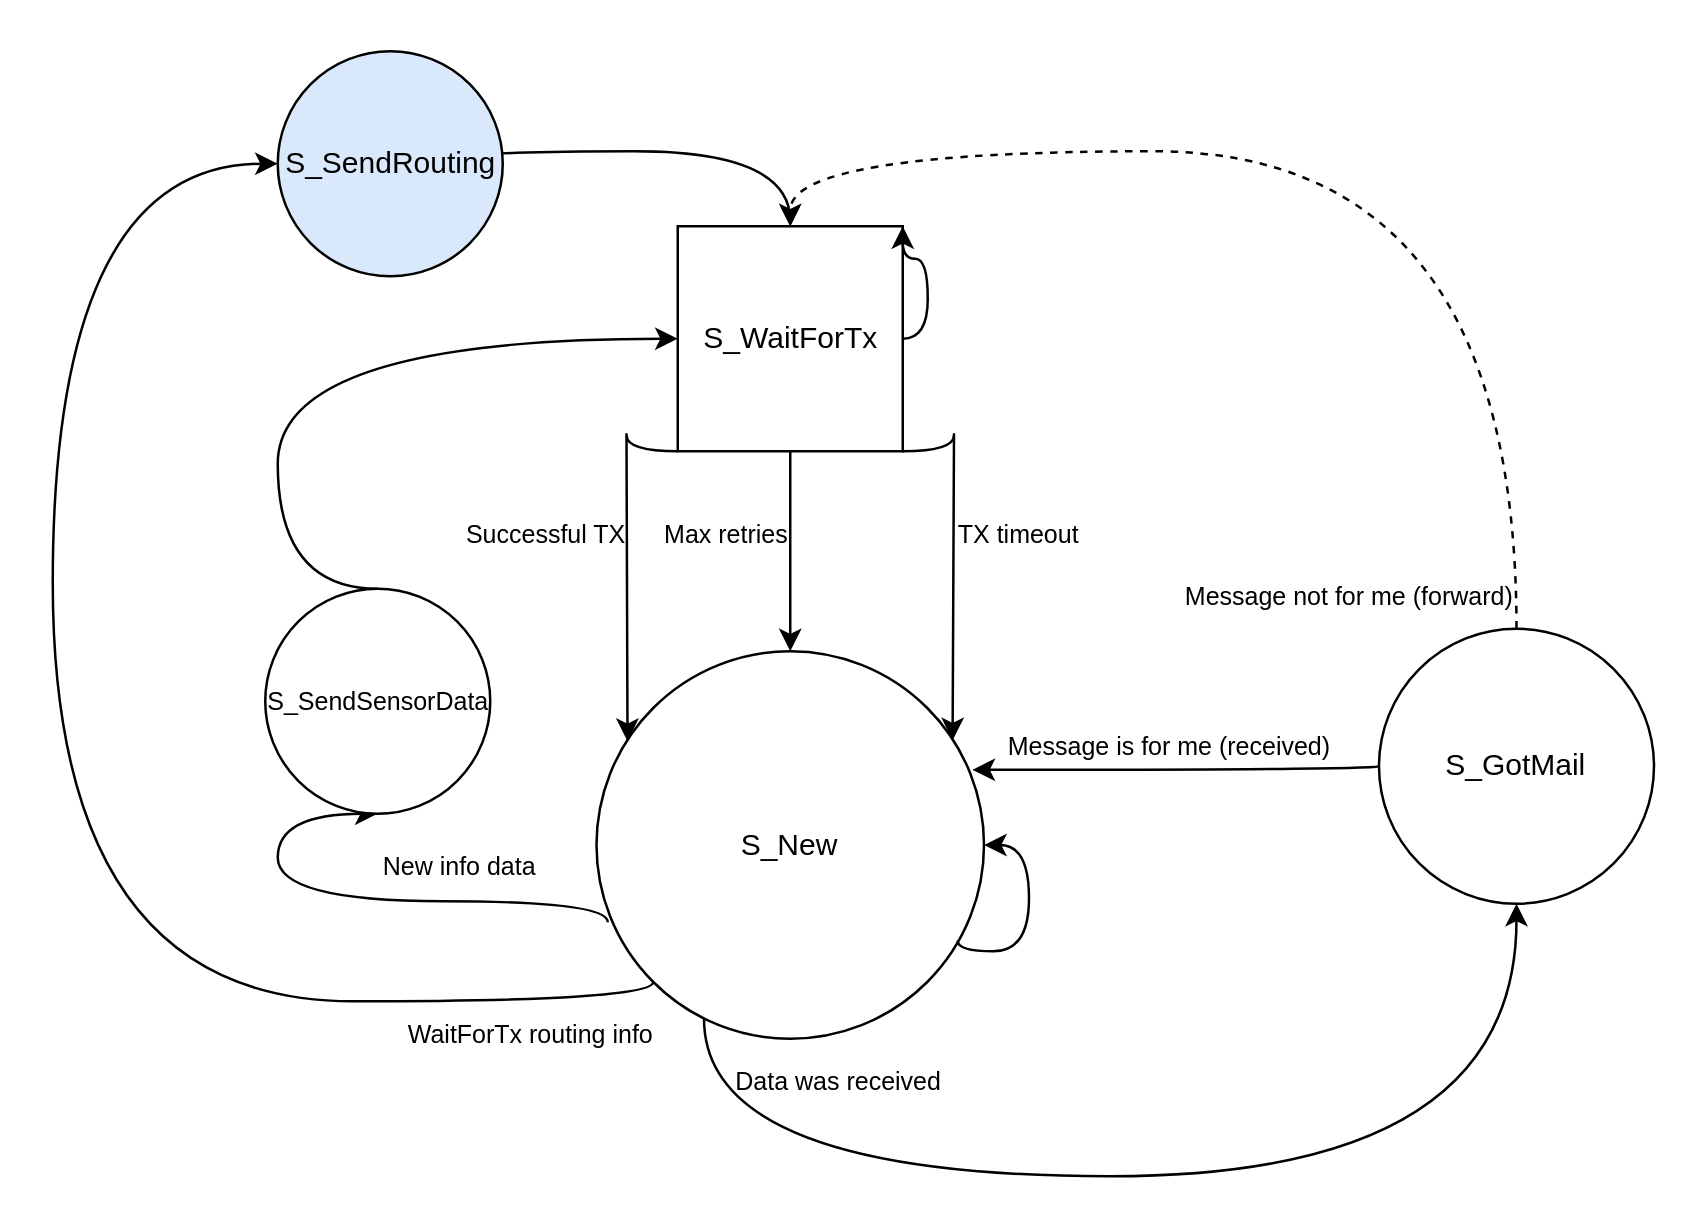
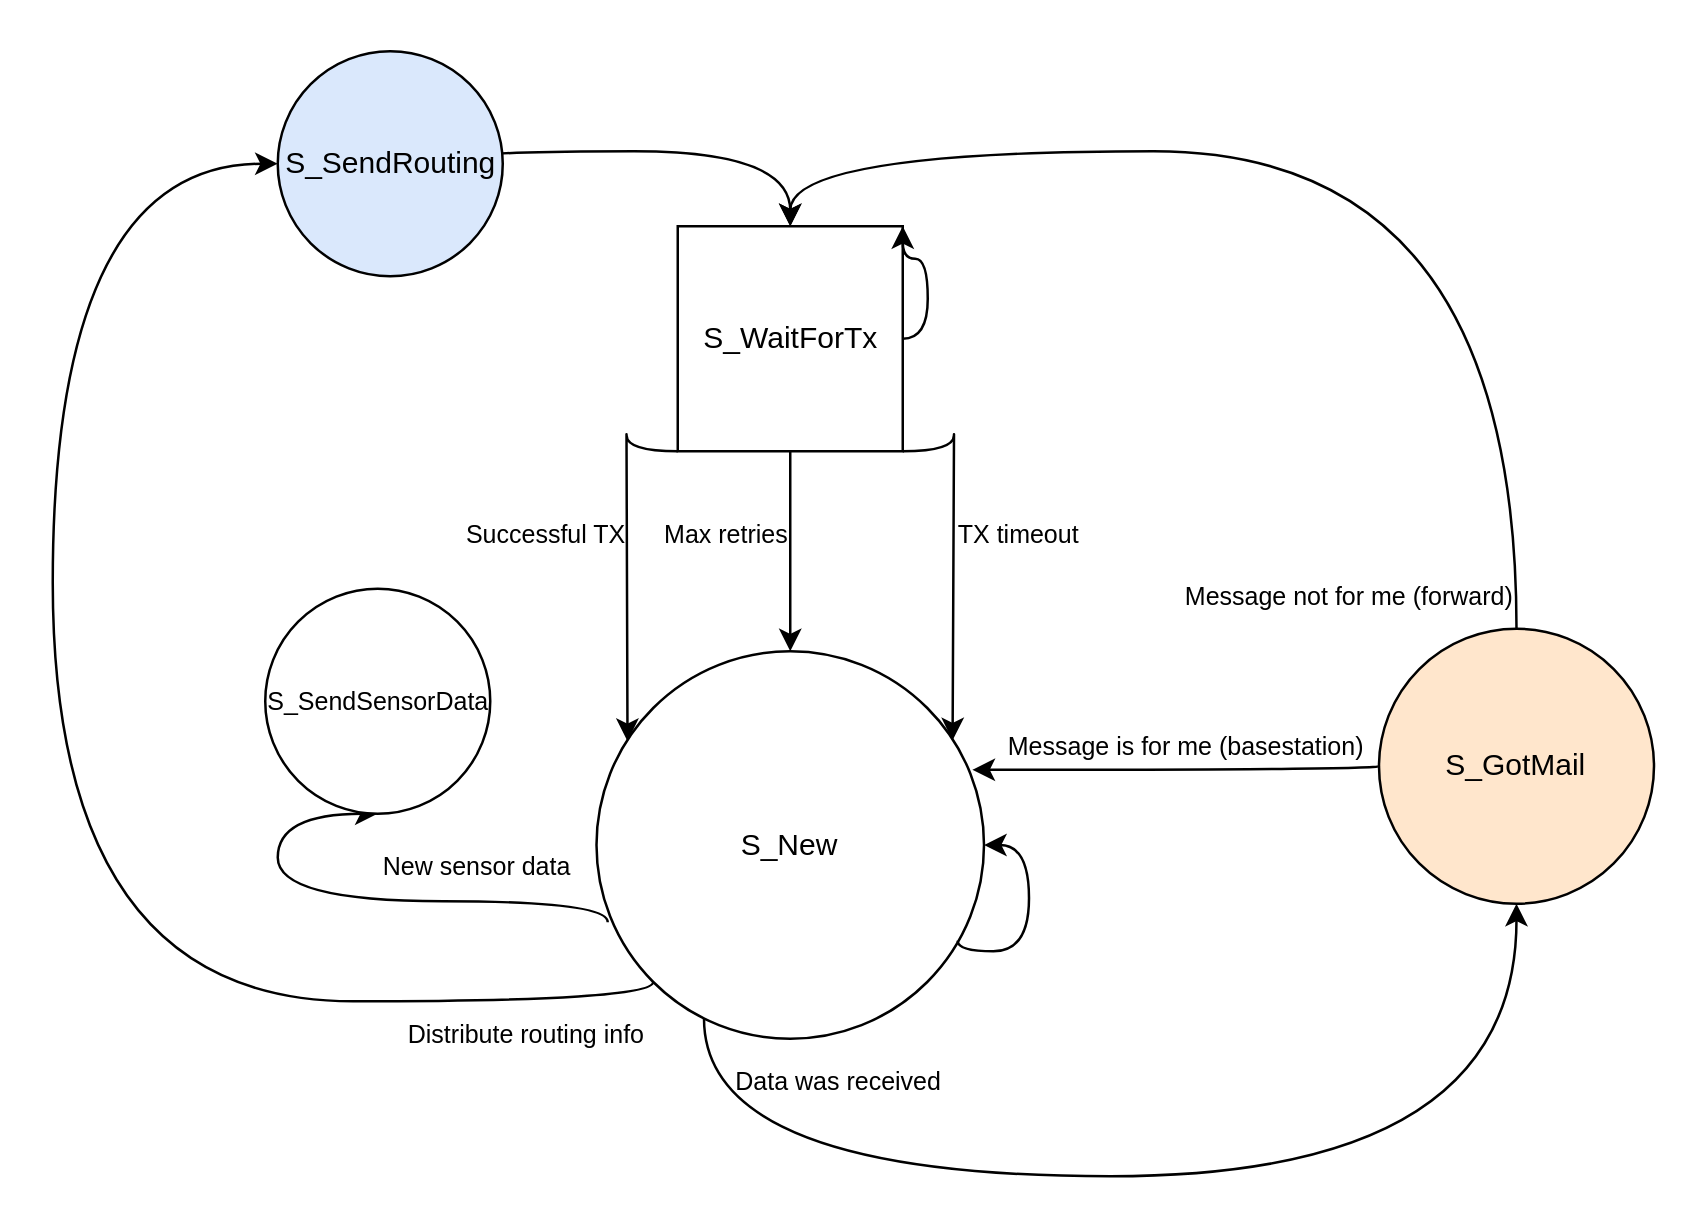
edge "S_SendRouting" -> "S_WaitForTx": arrowhead open -> classic
edge "S_GotMail" -> "S_WaitForTx": style dashed -> solid
edge "S_SendSensorData" -> "S_WaitForTx": removed
node "Message is for me (received)": label "Message is for me (received)" -> "Message is for me (basestation)"
node "S_GotMail": fillcolor #ffffff -> #ffe6cc
node "New info data": label "New info data" -> "New sensor data"
node "WaitForTx routing info": label "WaitForTx routing info" -> "Distribute routing info"
